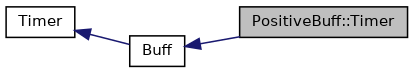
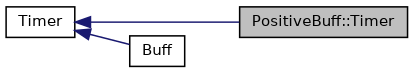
edge "PositiveBuff::Timer" -> "Buff": now "PositiveBuff::Timer" -> "Timer"
